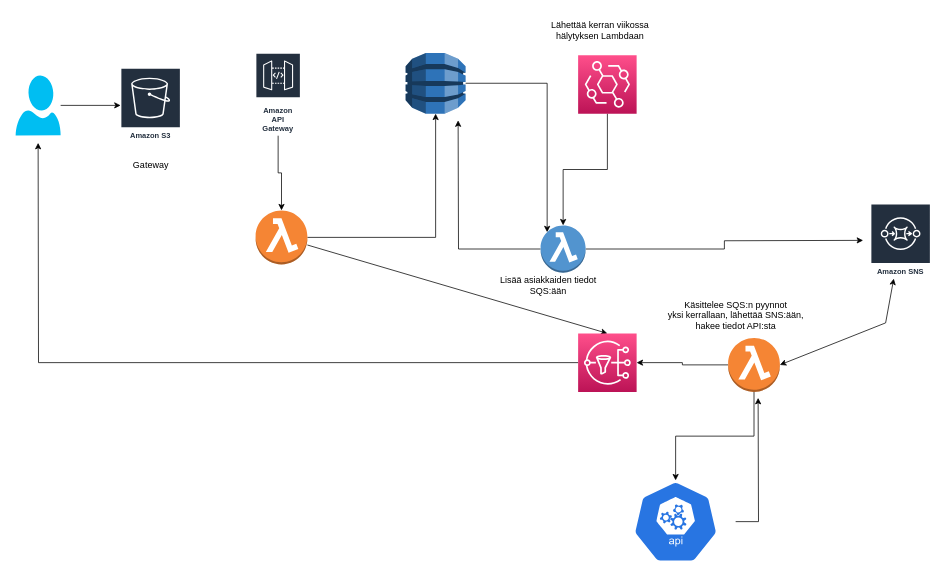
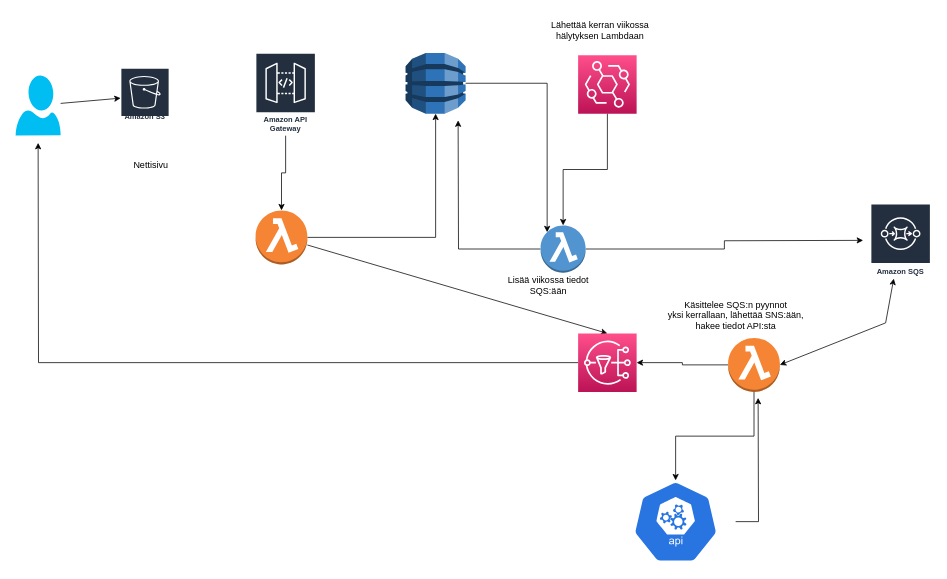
node "Amazon API Gateway": size 45x83 -> 60x83
node "Amazon S3": size 60x75 -> 49x56
node "Gateway": label "Gateway" -> "Nettisivu"
node "Amazon SNS": label "Amazon SNS" -> "Amazon SQS"
node "Lisää asiakkaiden tiedot SQS:ään": label "Lisää asiakkaiden tiedot SQS:ään" -> "Lisää viikossa tiedot SQS:ään"
